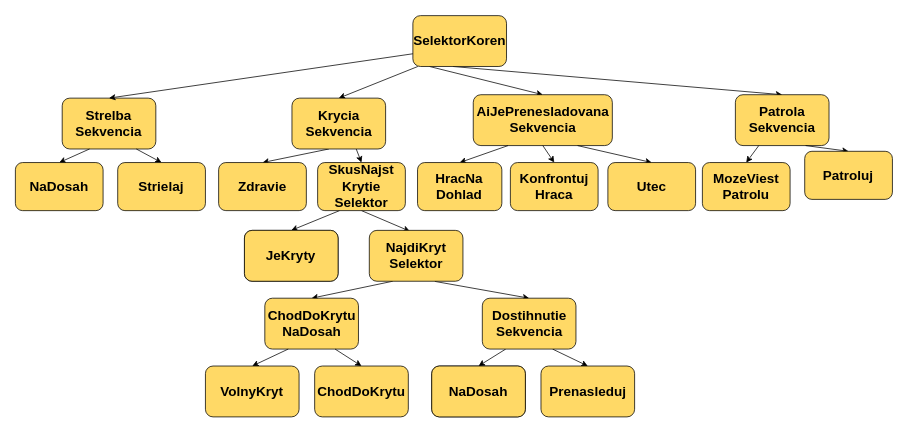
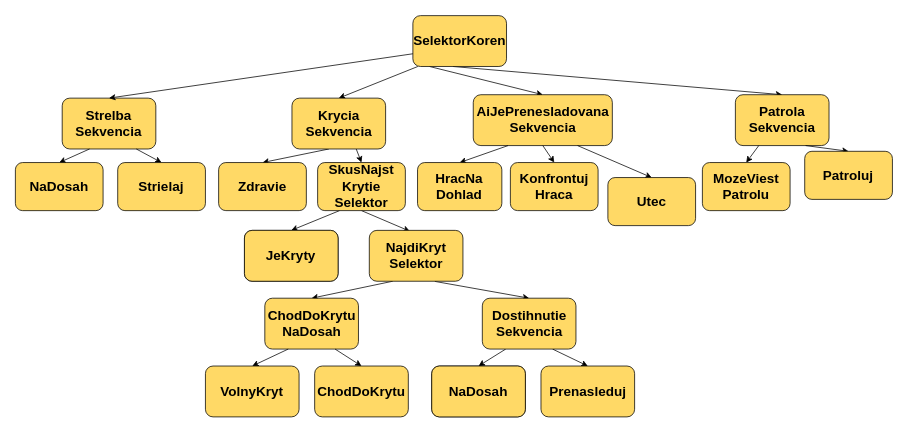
node "Utec": moved (652, 186) -> (652, 201)
